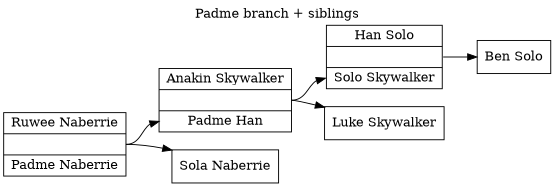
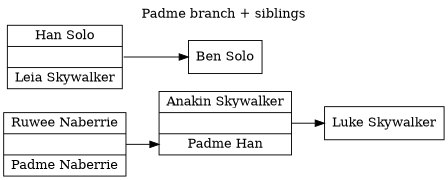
node "Han Solo": text "Solo Skywalker" -> "Leia Skywalker"
edge "Anakin Skywalker" -> "Han Solo": removed
node "Sola Naberrie": removed
